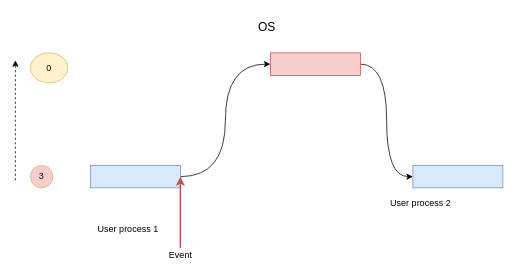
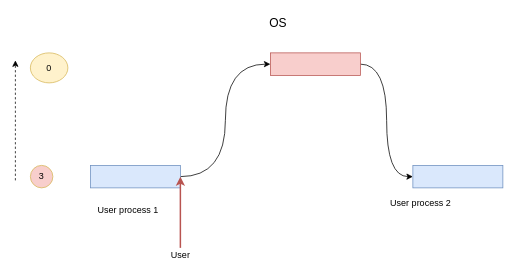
node "OS": moved (267, 27) -> (278, 23)
node "User process 1": moved (128, 229) -> (128, 210)
node "Event": label "Event" -> "User"
